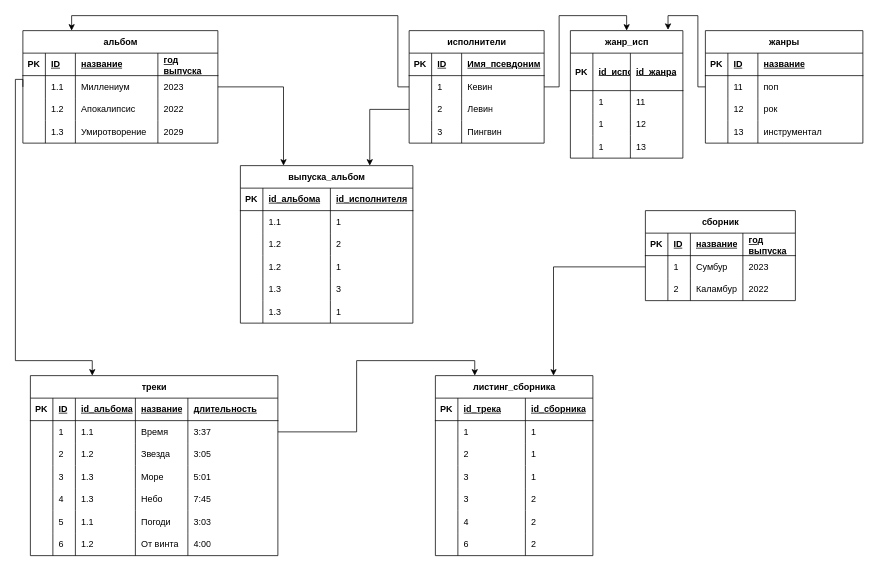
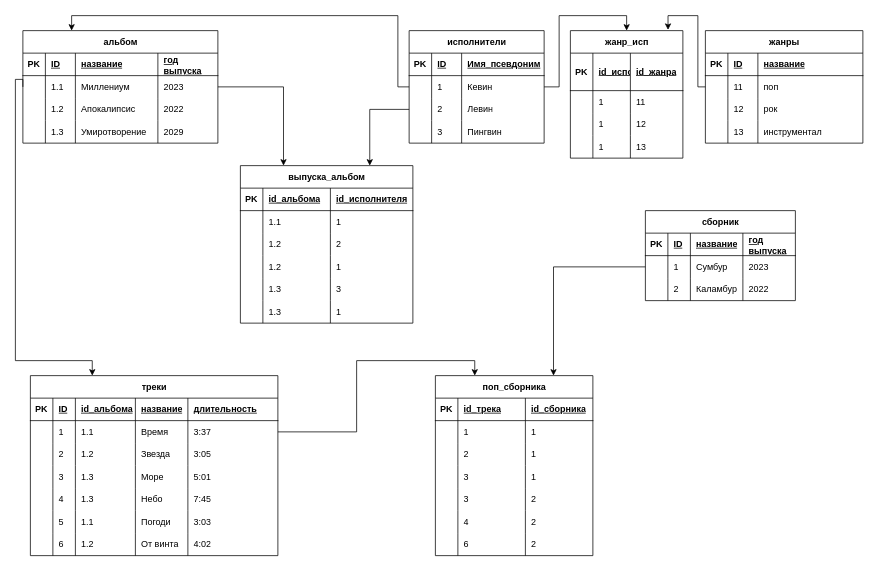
node "листинг_сборника": label "листинг_сборника" -> "поп_сборника"
node "4:00": label "4:00" -> "4:02"
